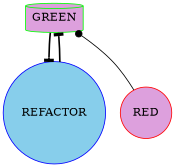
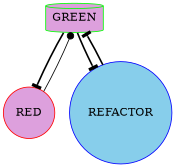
edge "GREEN" -> "RED": added
